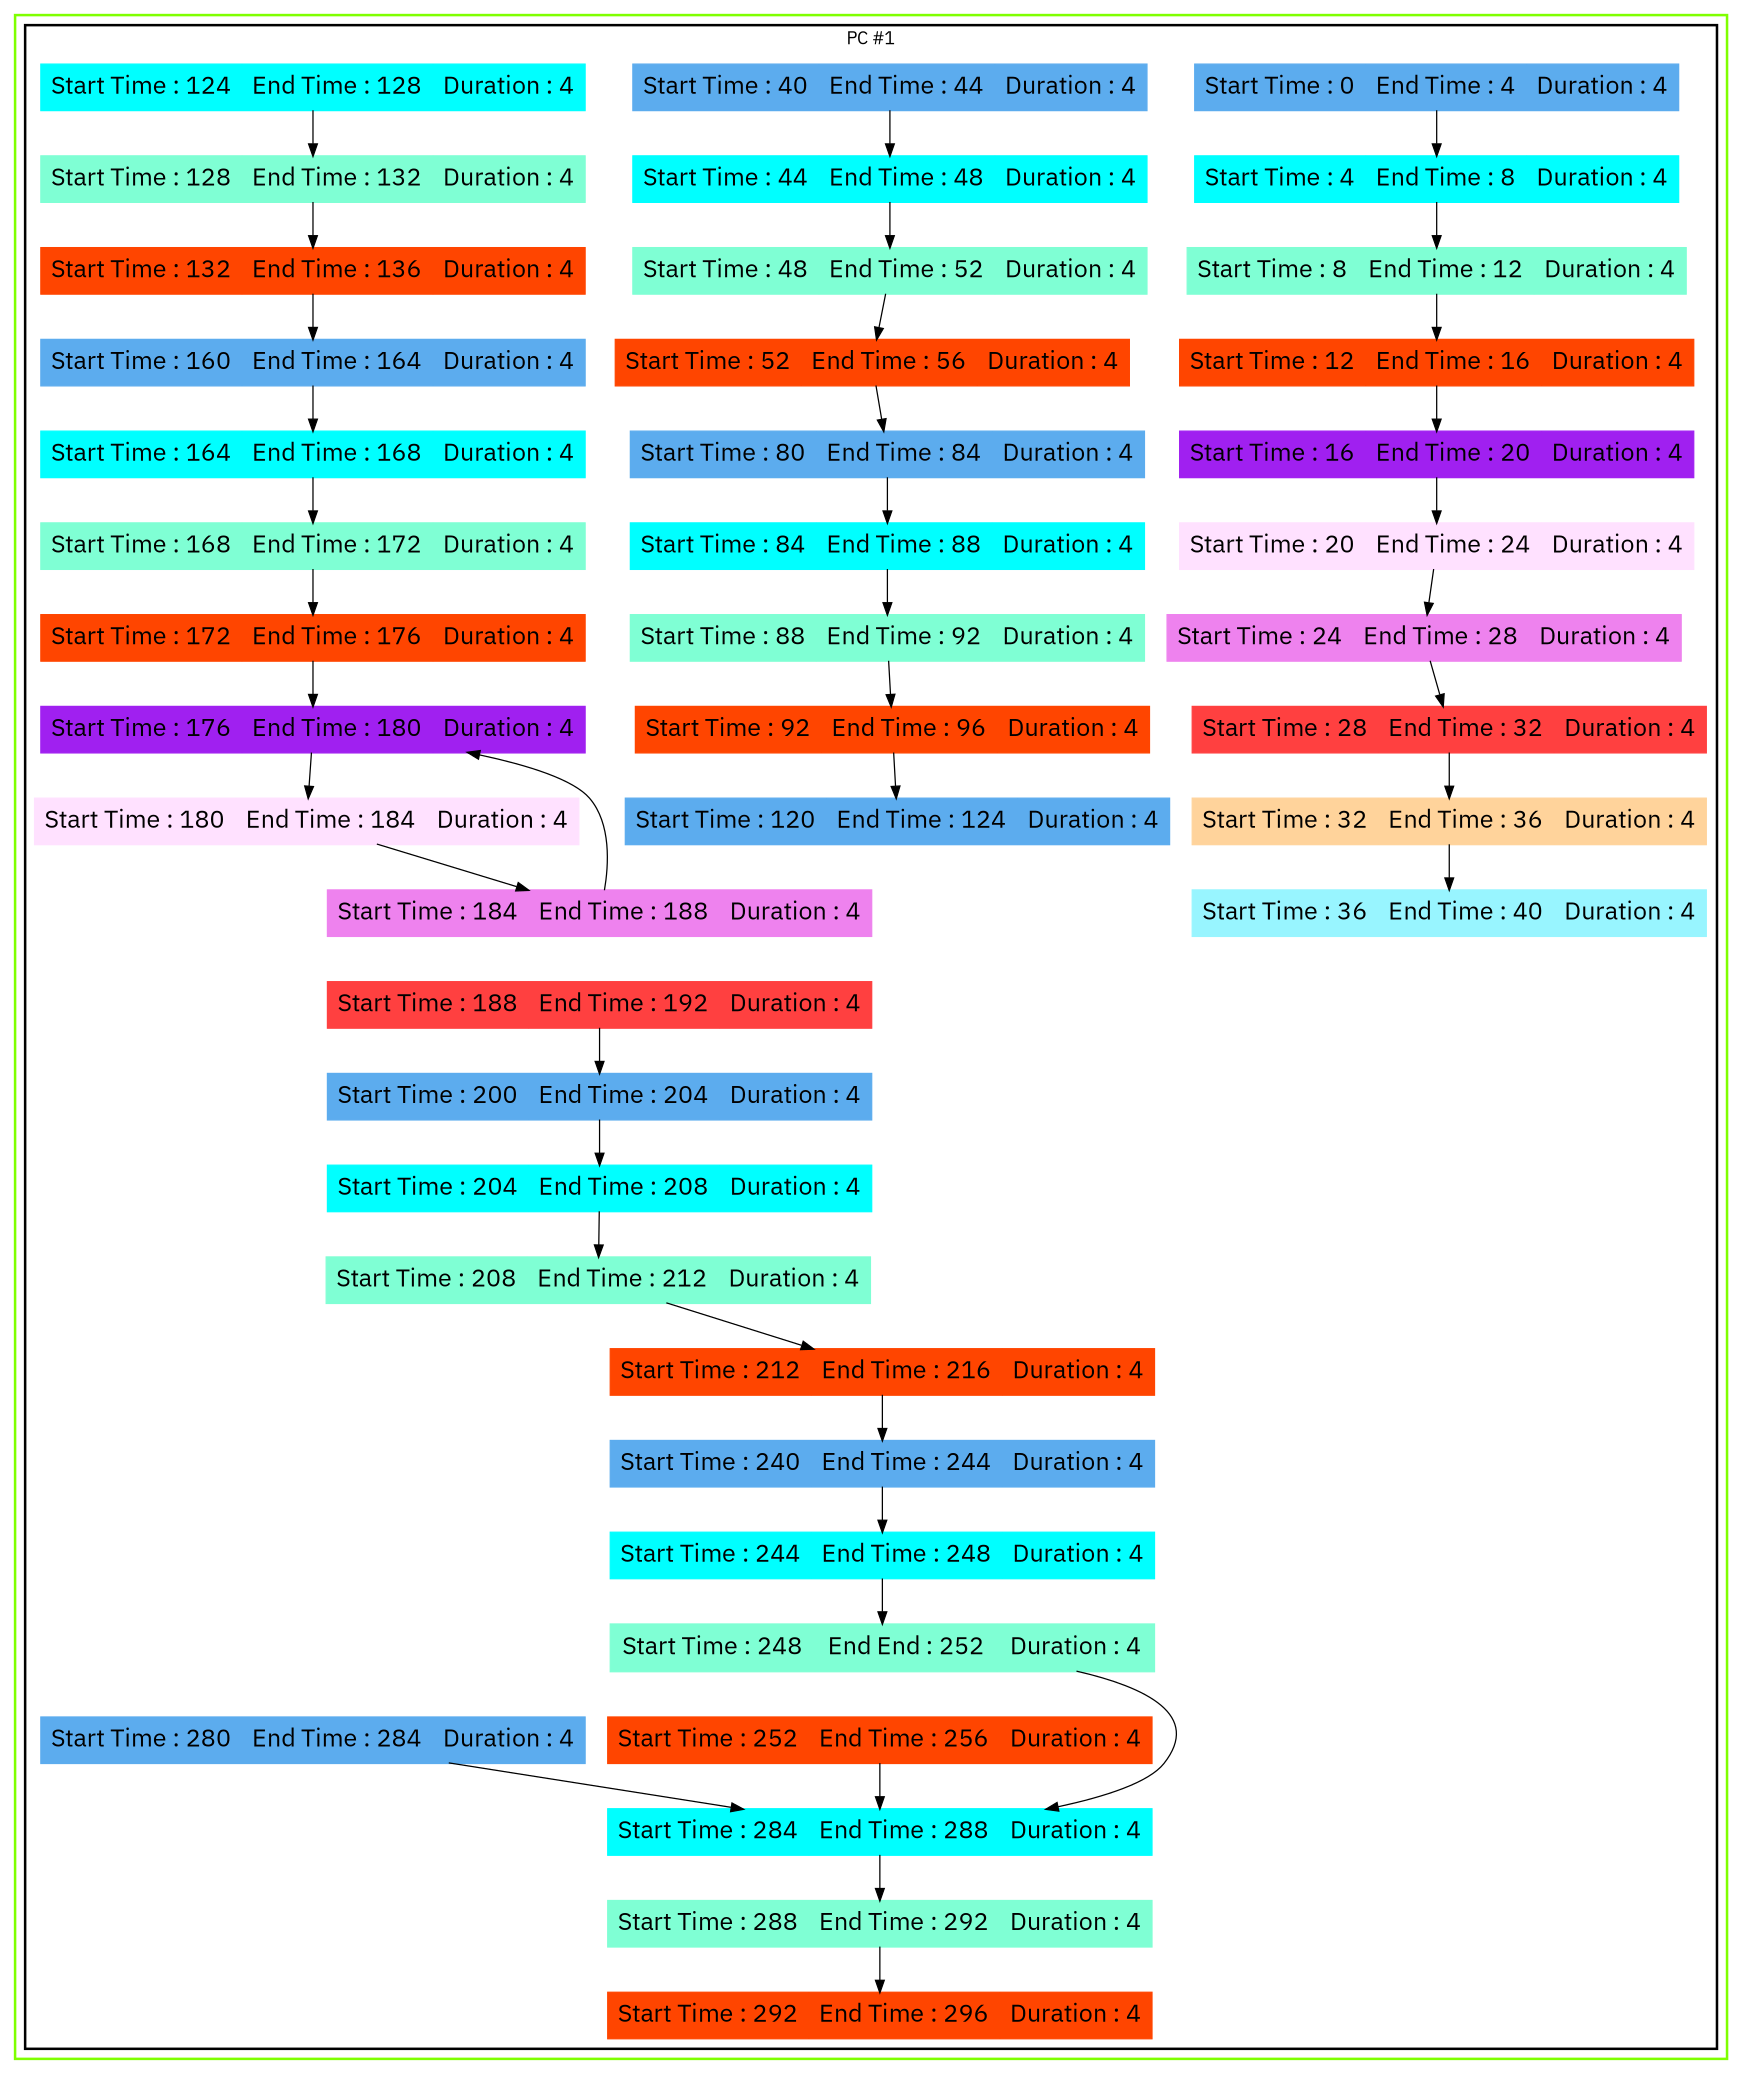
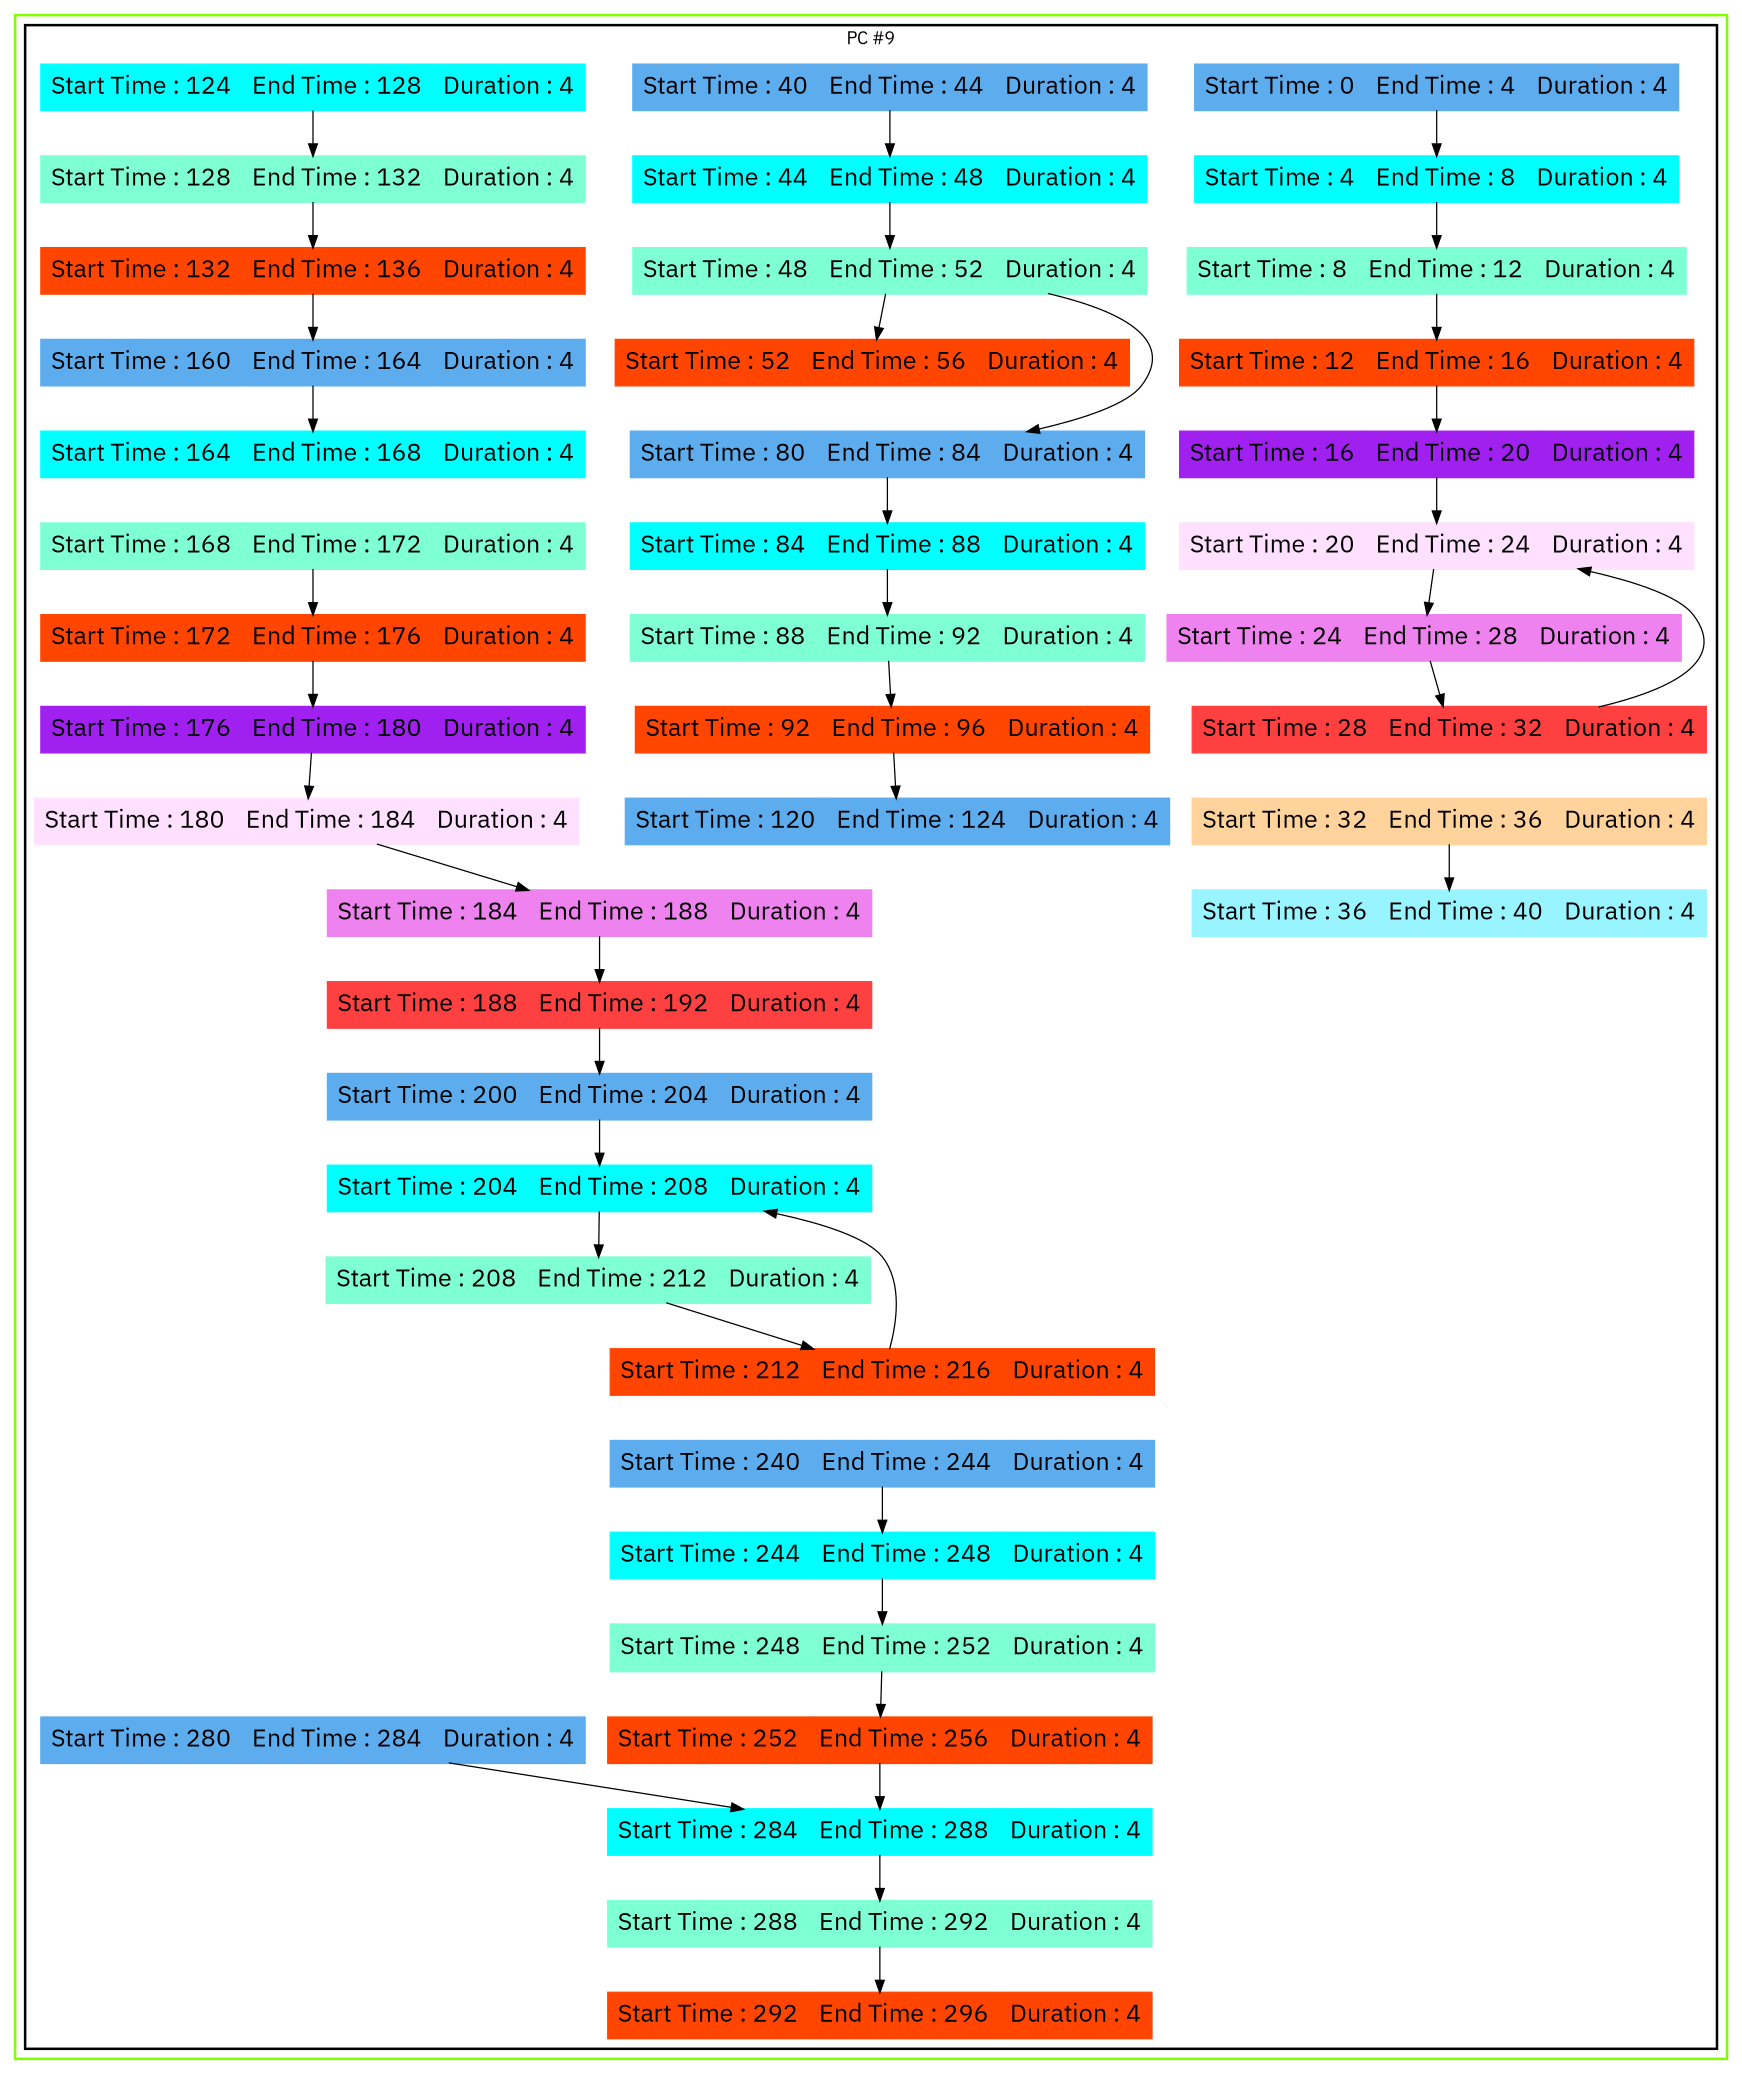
cluster "PC #1": label "PC #1" -> "PC #9"
edge "Start Time : 52" -> "Start Time : 80": now "Start Time : 48" -> "Start Time : 80"
edge "Start Time : 164" -> "Start Time : 168": removed
edge "Start Time : 28" -> "Start Time : 32": now "Start Time : 28" -> "Start Time : 20"
edge "Start Time : 184" -> "Start Time : 176": now "Start Time : 184" -> "Start Time : 188"
edge "Start Time : 212" -> "Start Time : 240": now "Start Time : 212" -> "Start Time : 204"
node "Start Time : 248": text "End End : 252" -> "End Time : 252"
edge "Start Time : 248" -> "Start Time : 284": now "Start Time : 248" -> "Start Time : 252"
